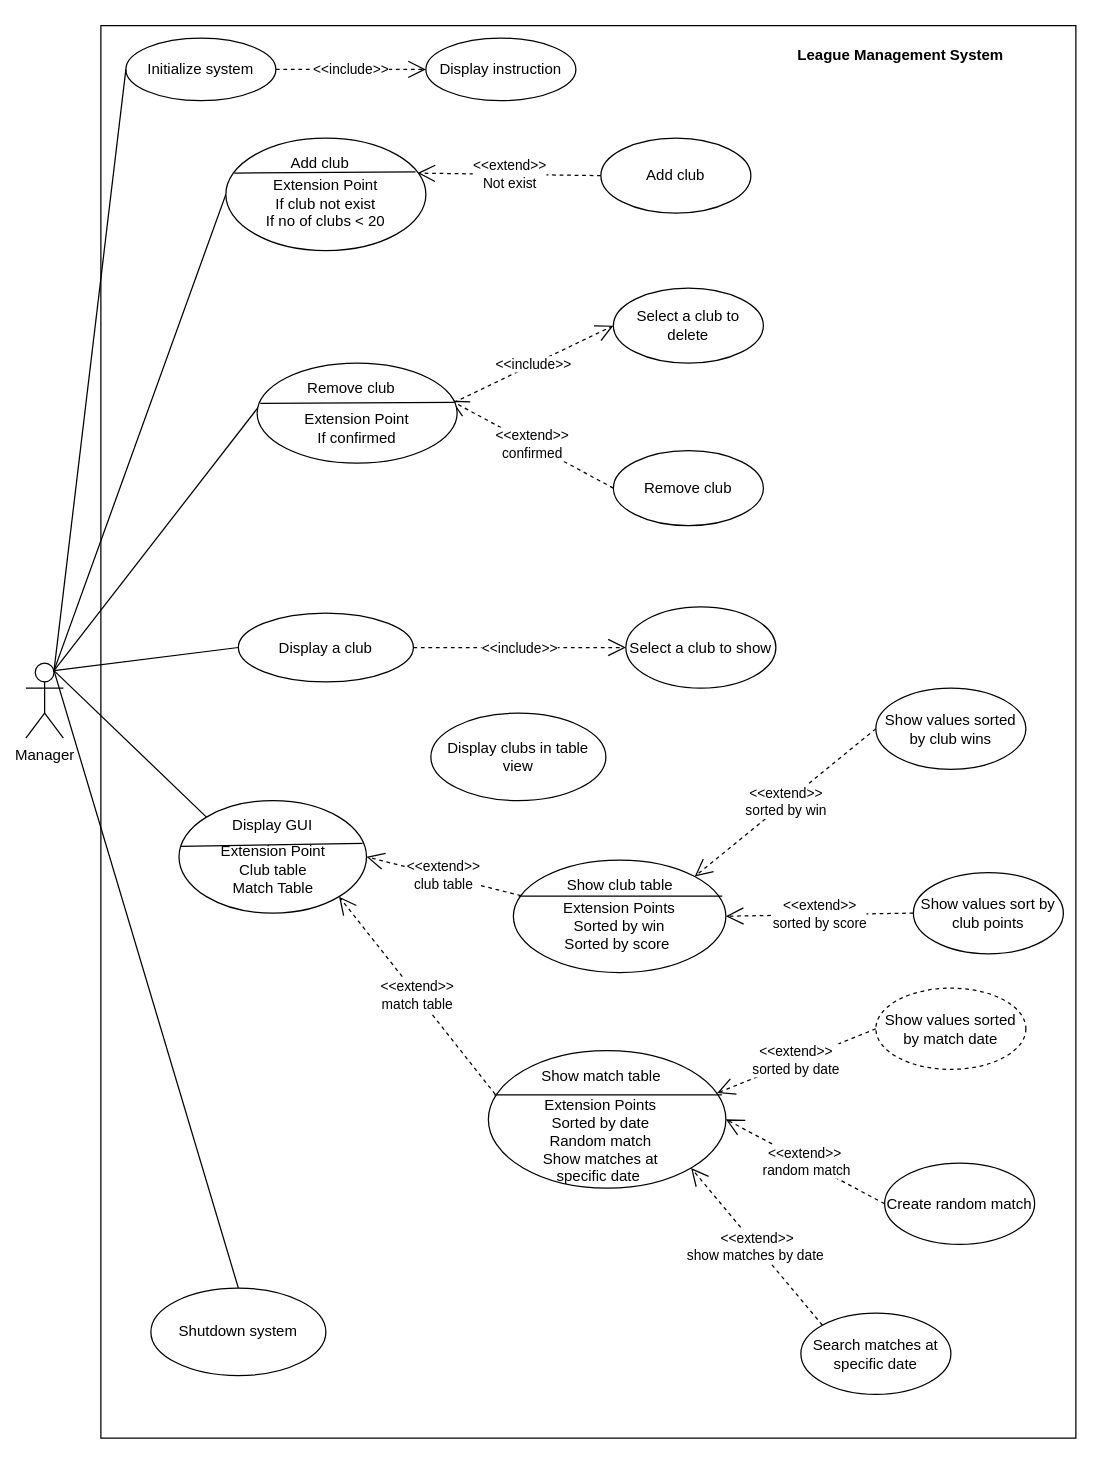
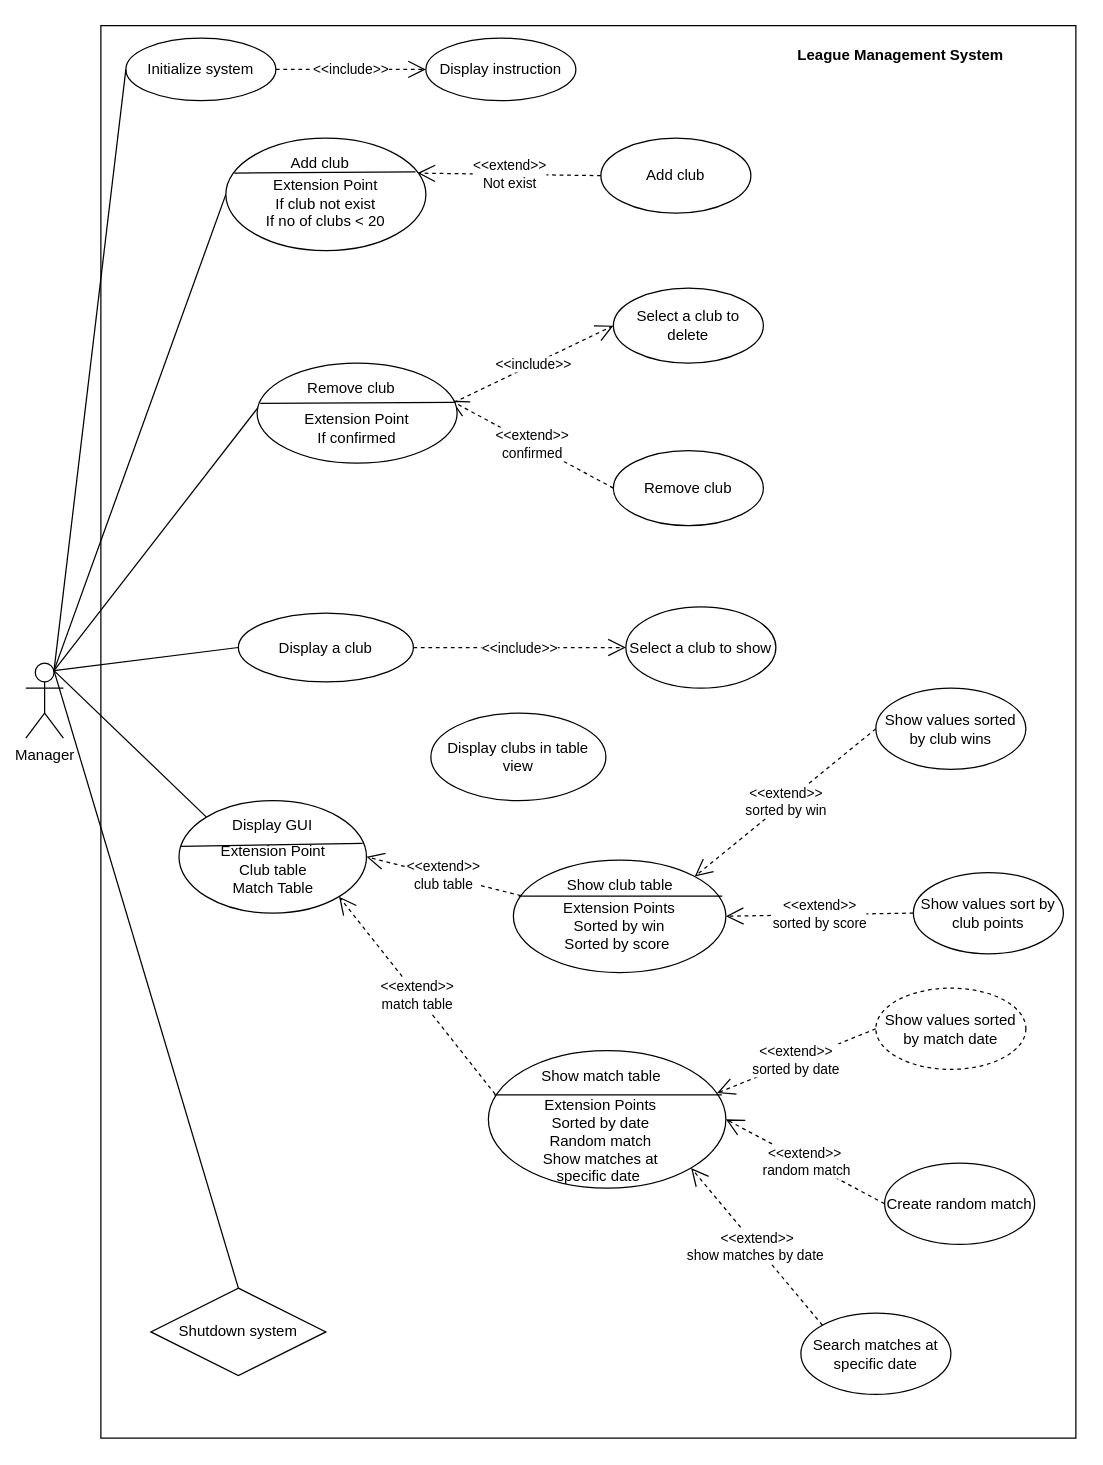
node "Shutdown system": shape ellipse -> diamond
